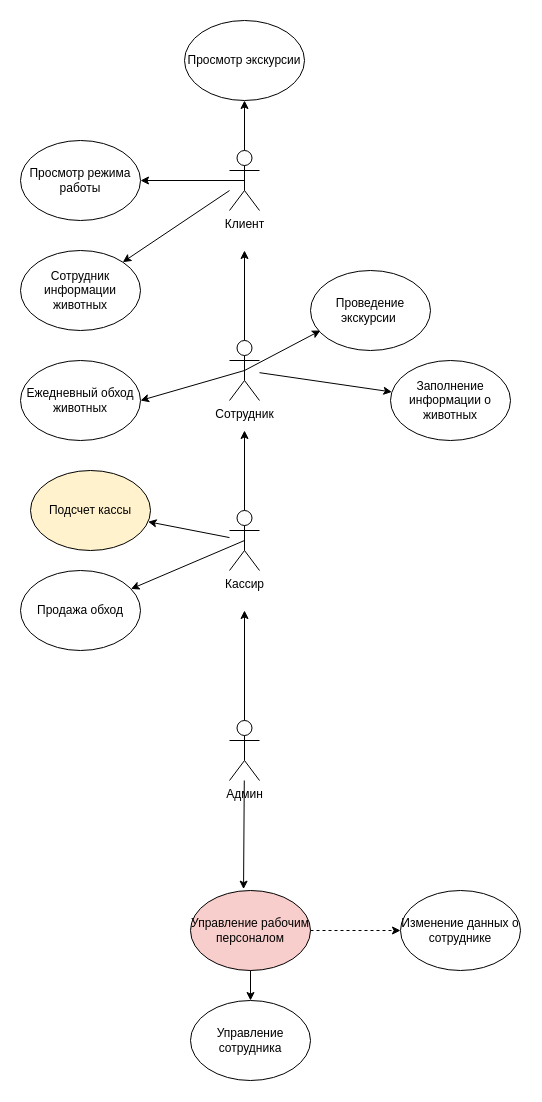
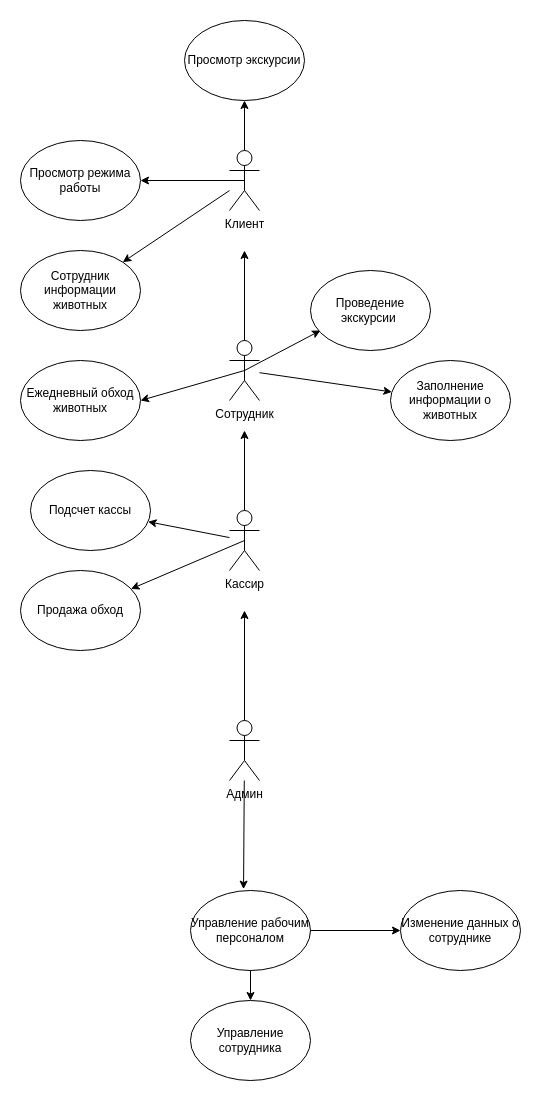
node "Подсчет кассы": fillcolor #fff2cc -> #ffffff
node "Управление рабочим персоналом": fillcolor #f8cecc -> #ffffff
edge "Управление рабочим персоналом" -> "Изменение данных о сотруднике": style dashed -> solid
